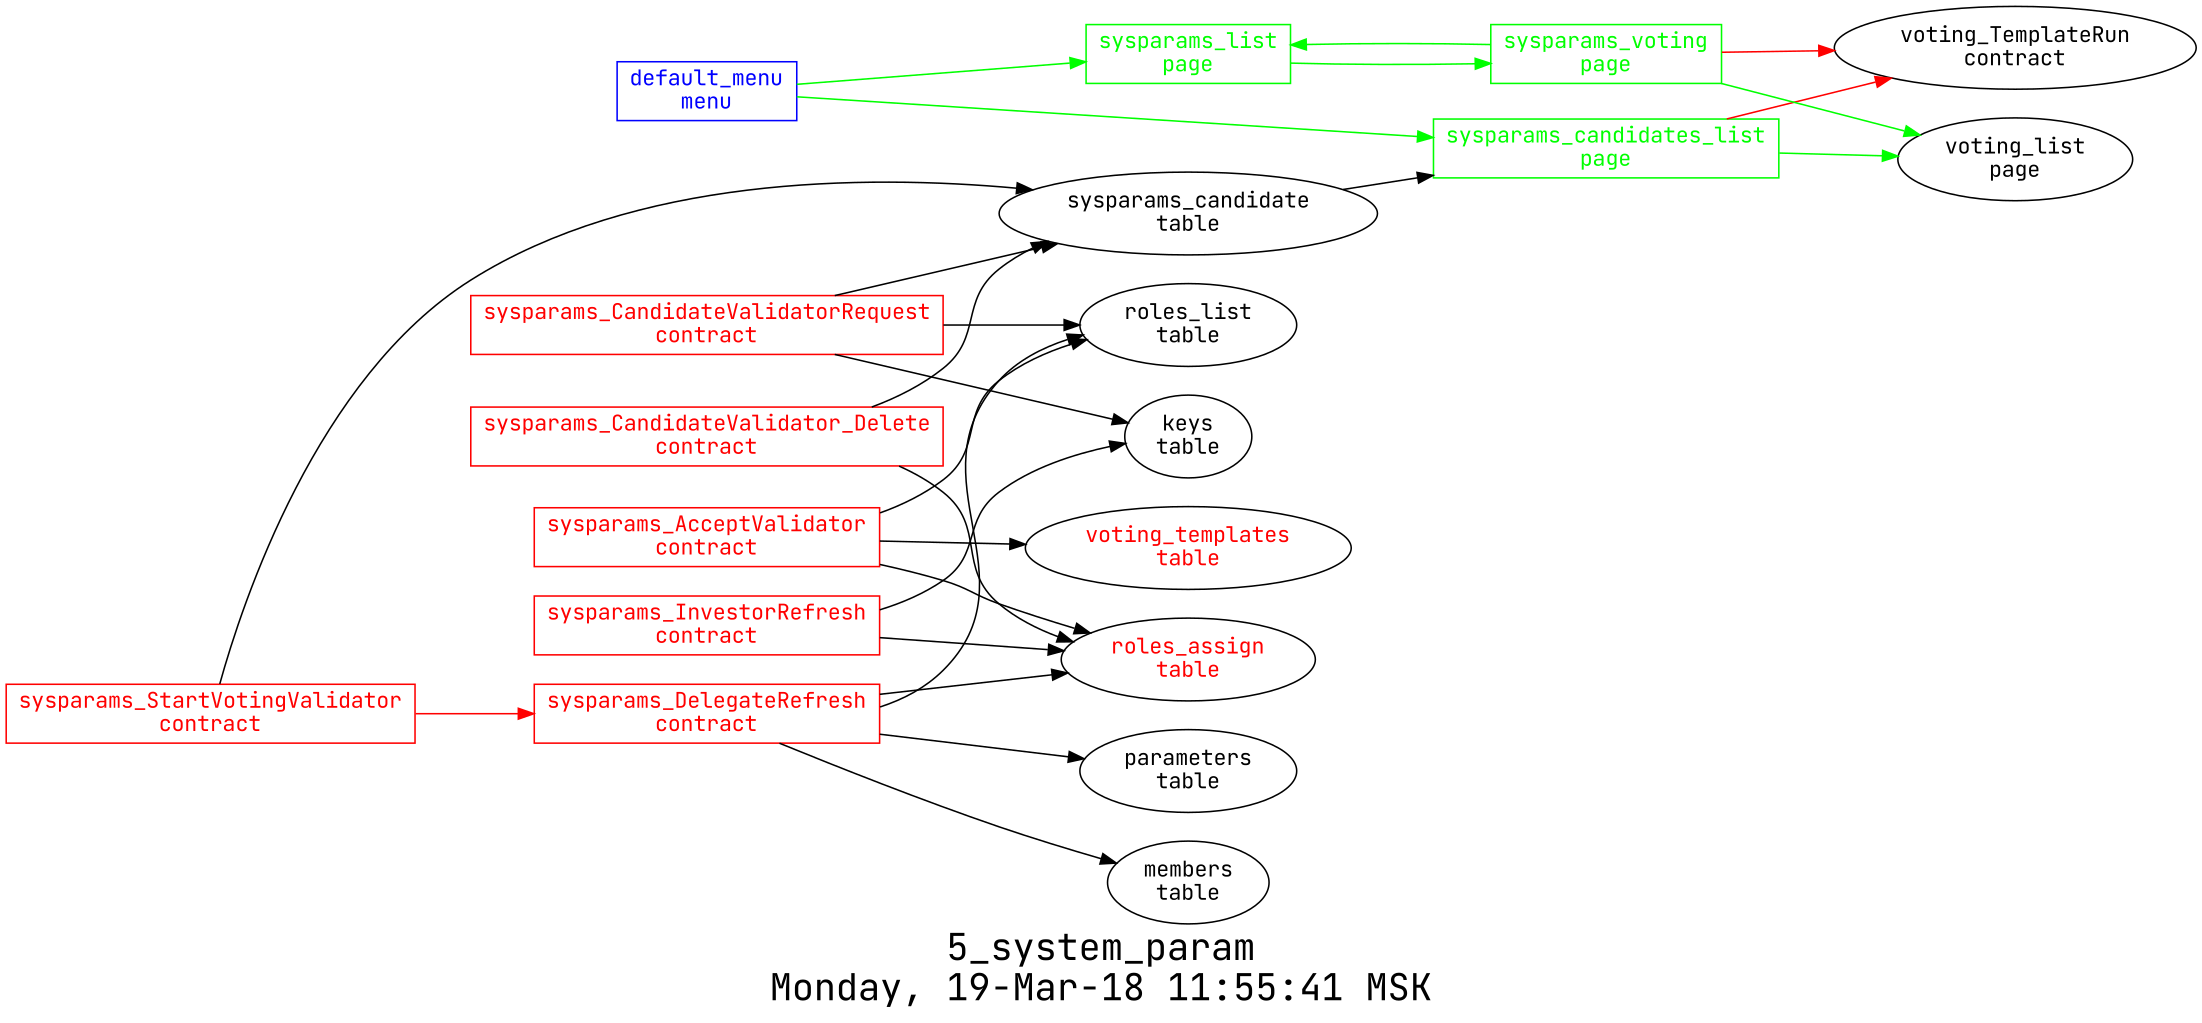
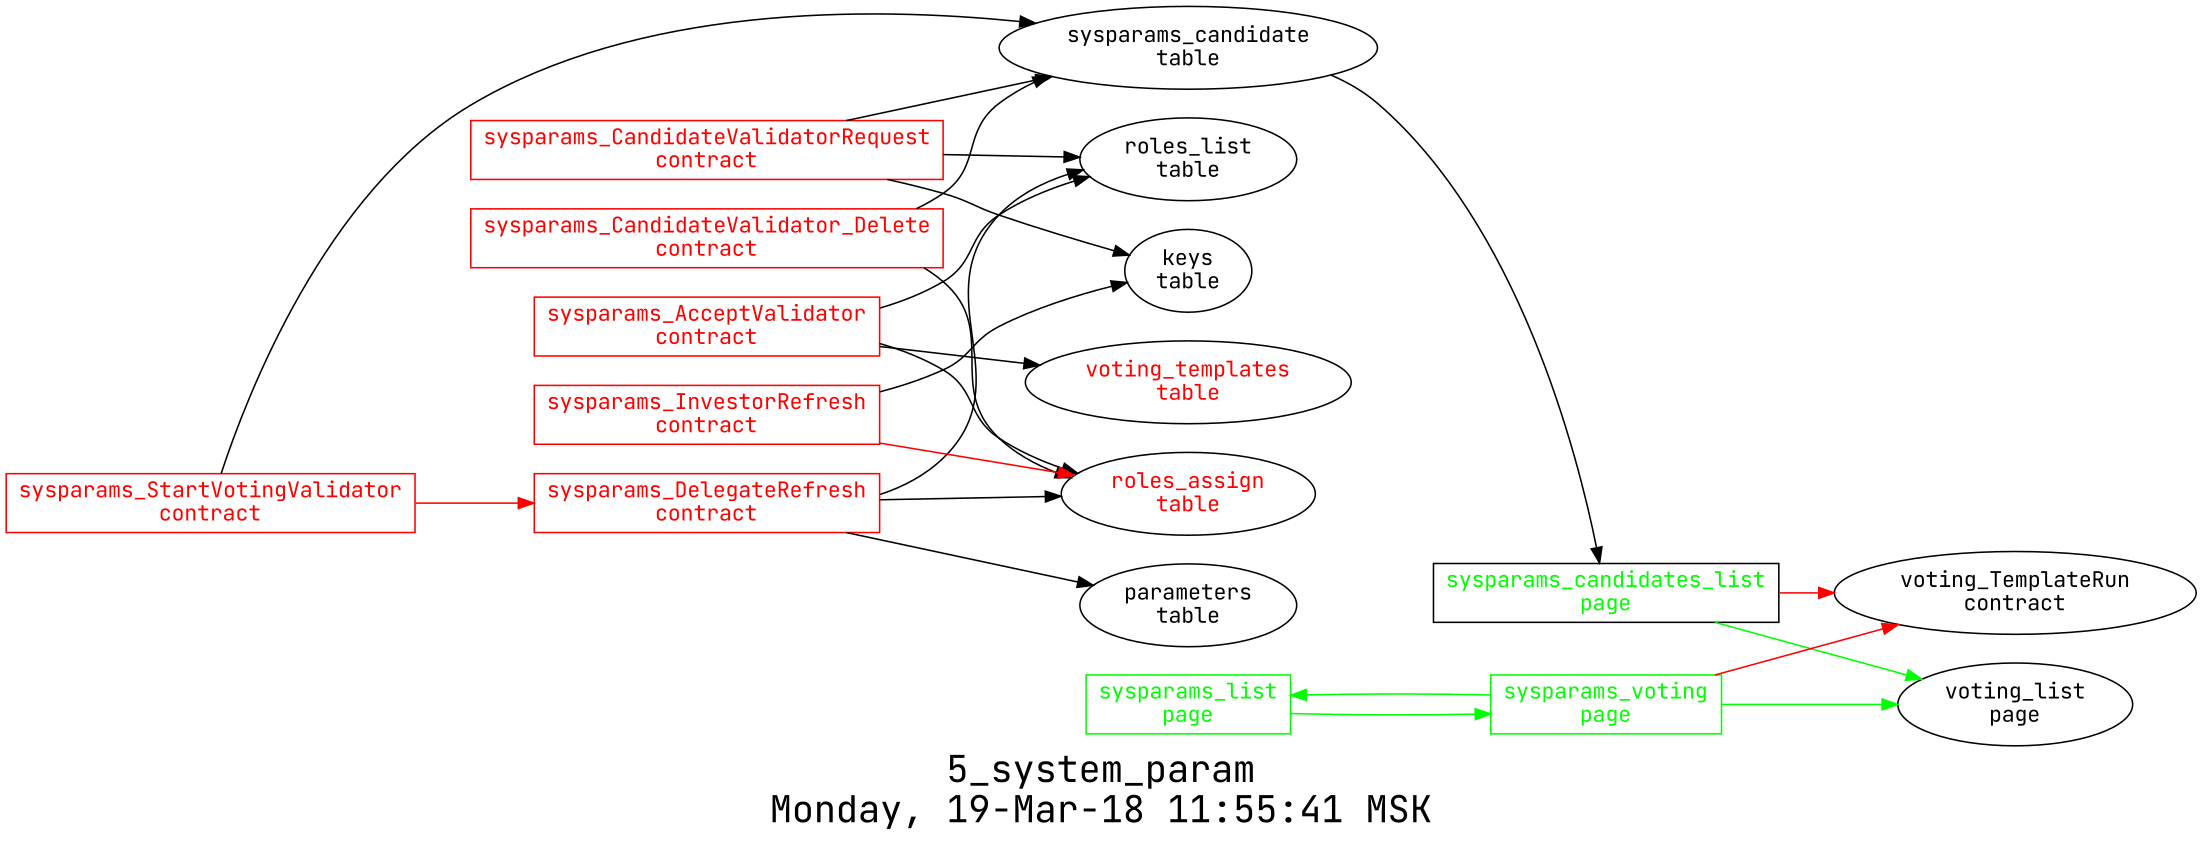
node "default_menu menu": removed
node "sysparams_candidates_list page": color green -> black
edge "sysparams_InvestorRefresh contract" -> "roles_assign table": color black -> red
node "members table": removed
